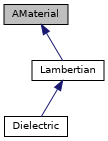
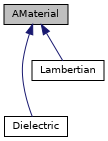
edge "Dielectric" -> "Lambertian": now "Dielectric" -> "AMaterial"
